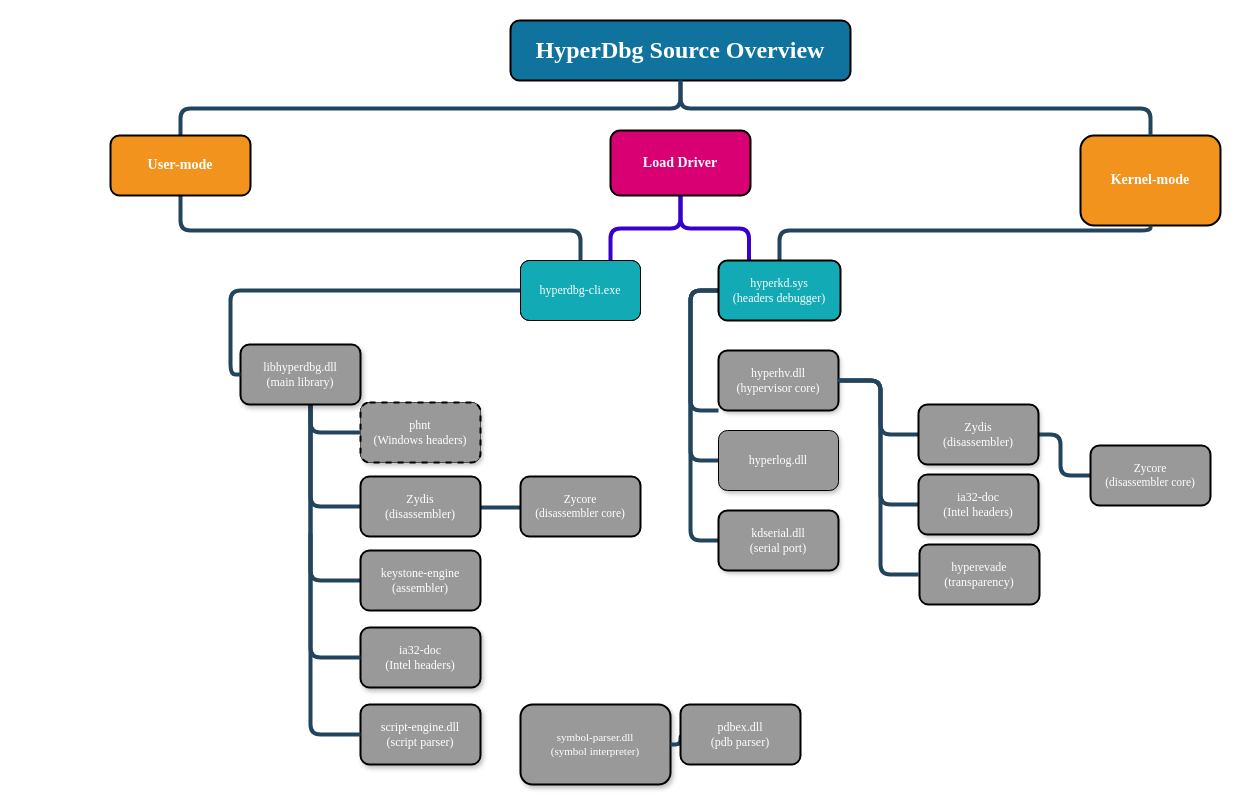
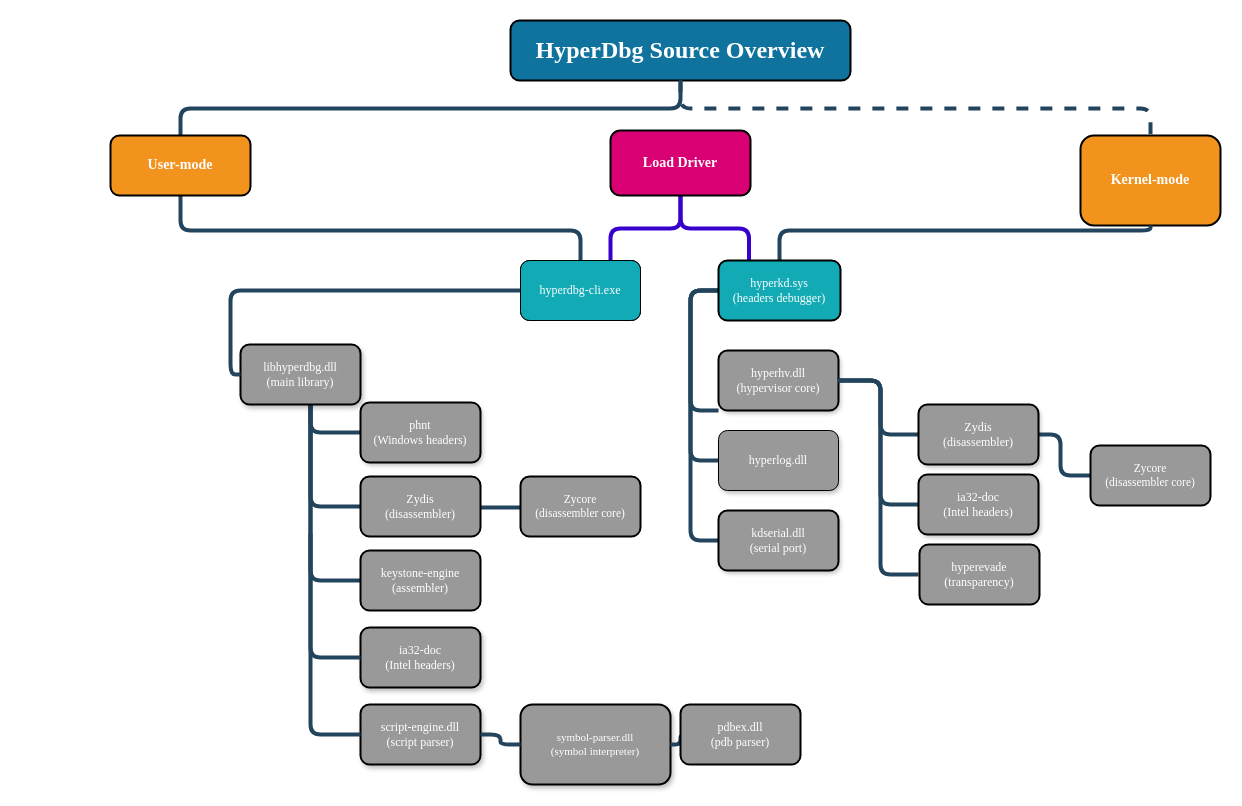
edge "HyperDbg Source Overview" -- "Kernel-mode": style solid -> dashed
node "phnt (Windows headers)": style dashed -> solid
edge "script-engine.dll (script parser)" -- "symbol-parser.dll (symbol interpreter)": added
